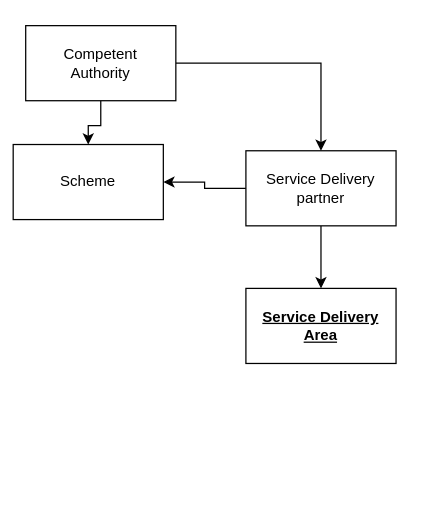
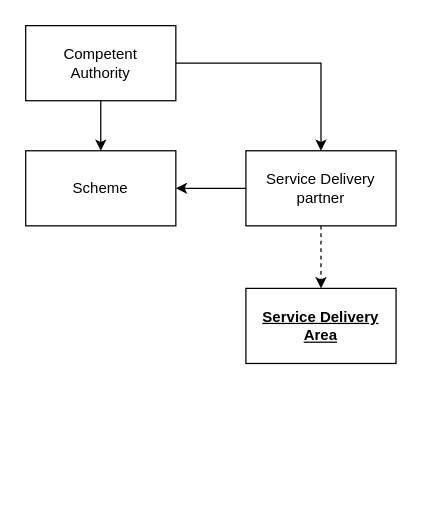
node "Scheme": moved (88, 182) -> (101, 188)
edge "Service Delivery partner" -> "Service Delivery Area": style solid -> dashed
